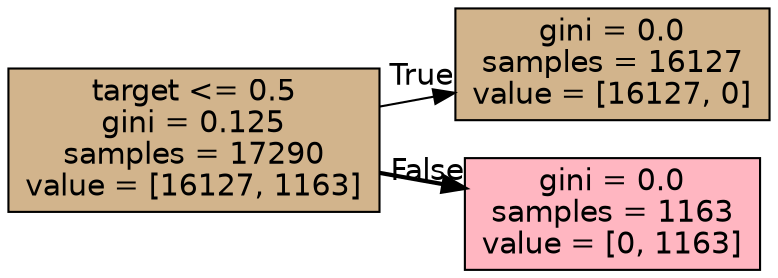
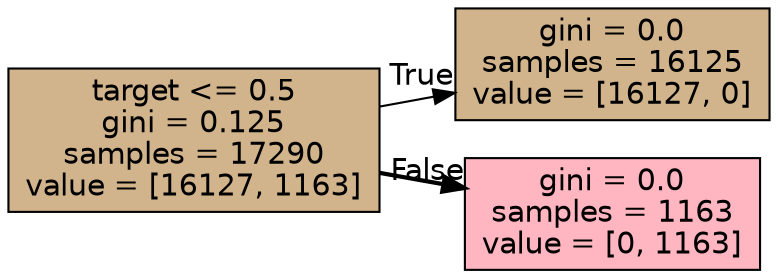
node "gini = 0.0 samples = 16127 value = [16127, 0]": label "gini = 0.0 samples = 16127 value = [16127, 0]" -> "gini = 0.0 samples = 16125 value = [16127, 0]"
